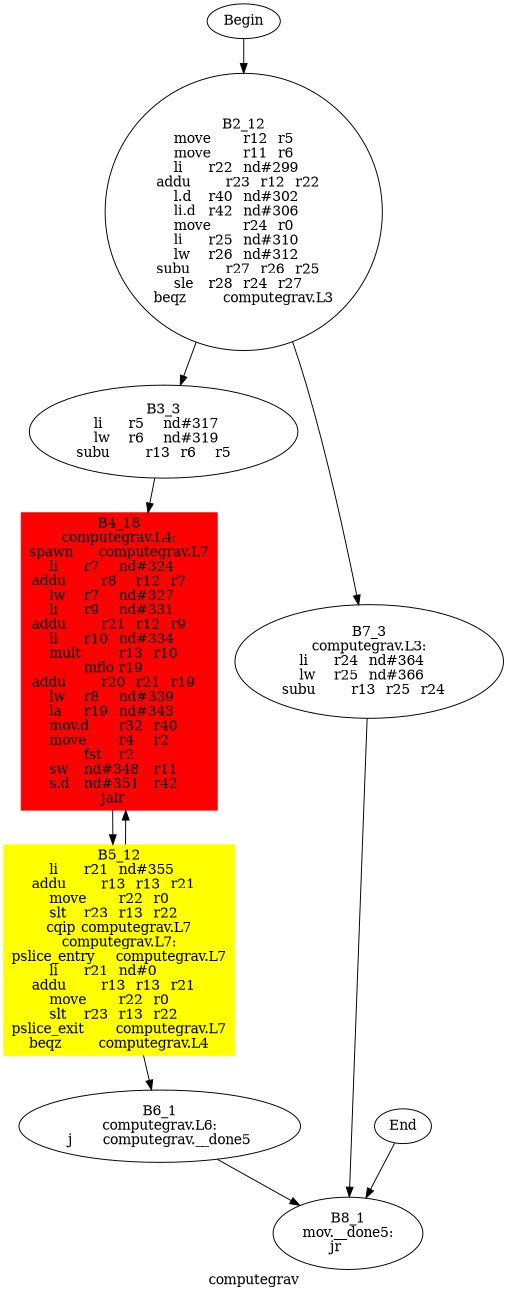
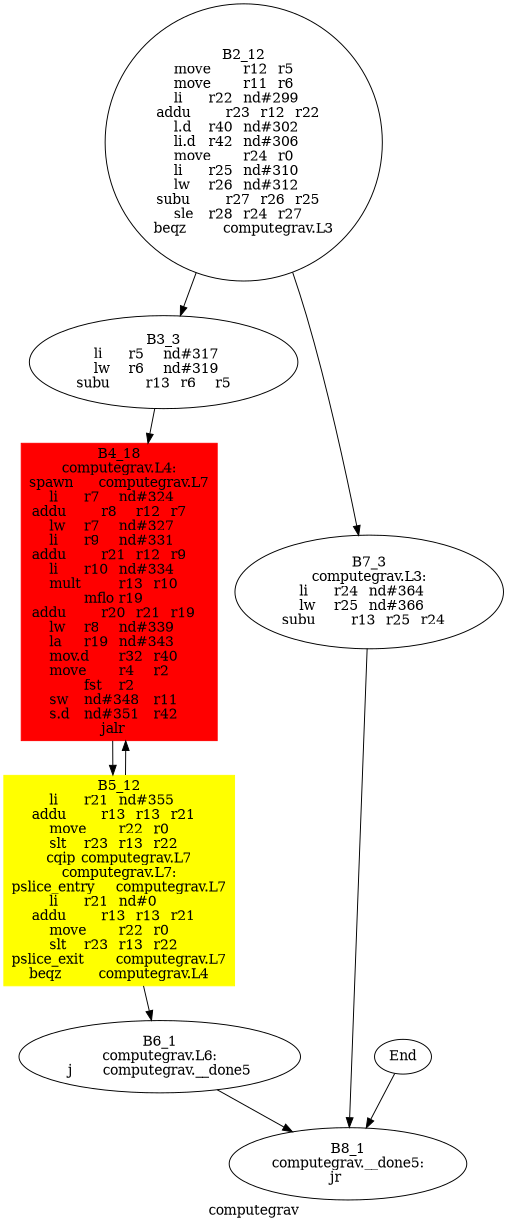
node "Begin": removed
node "B8_1 mov.__done5: jr": label "B8_1 mov.__done5: jr" -> "B8_1 computegrav.__done5: jr"
